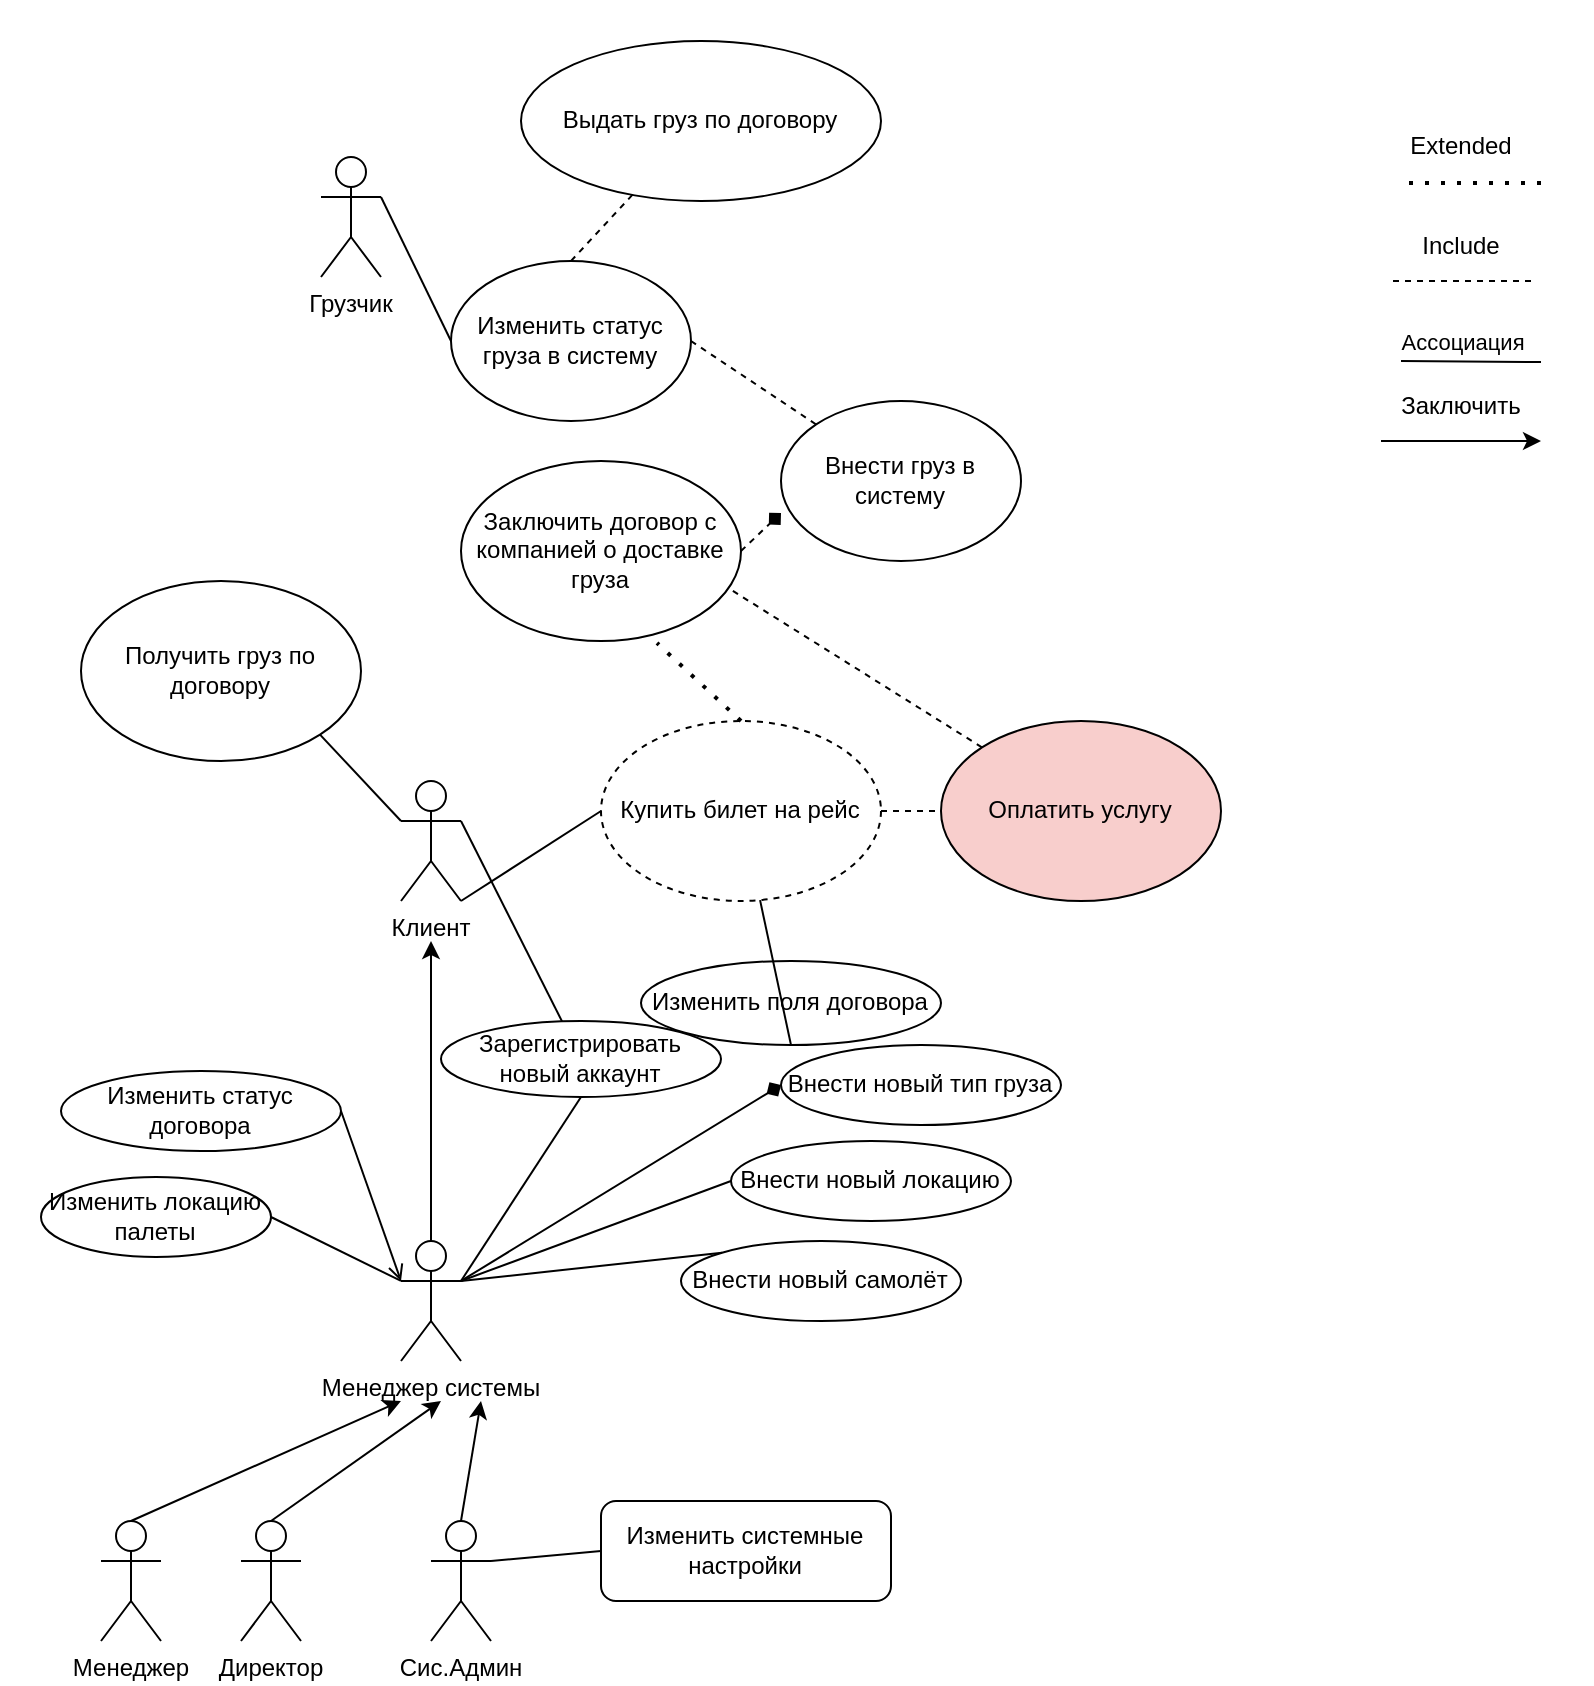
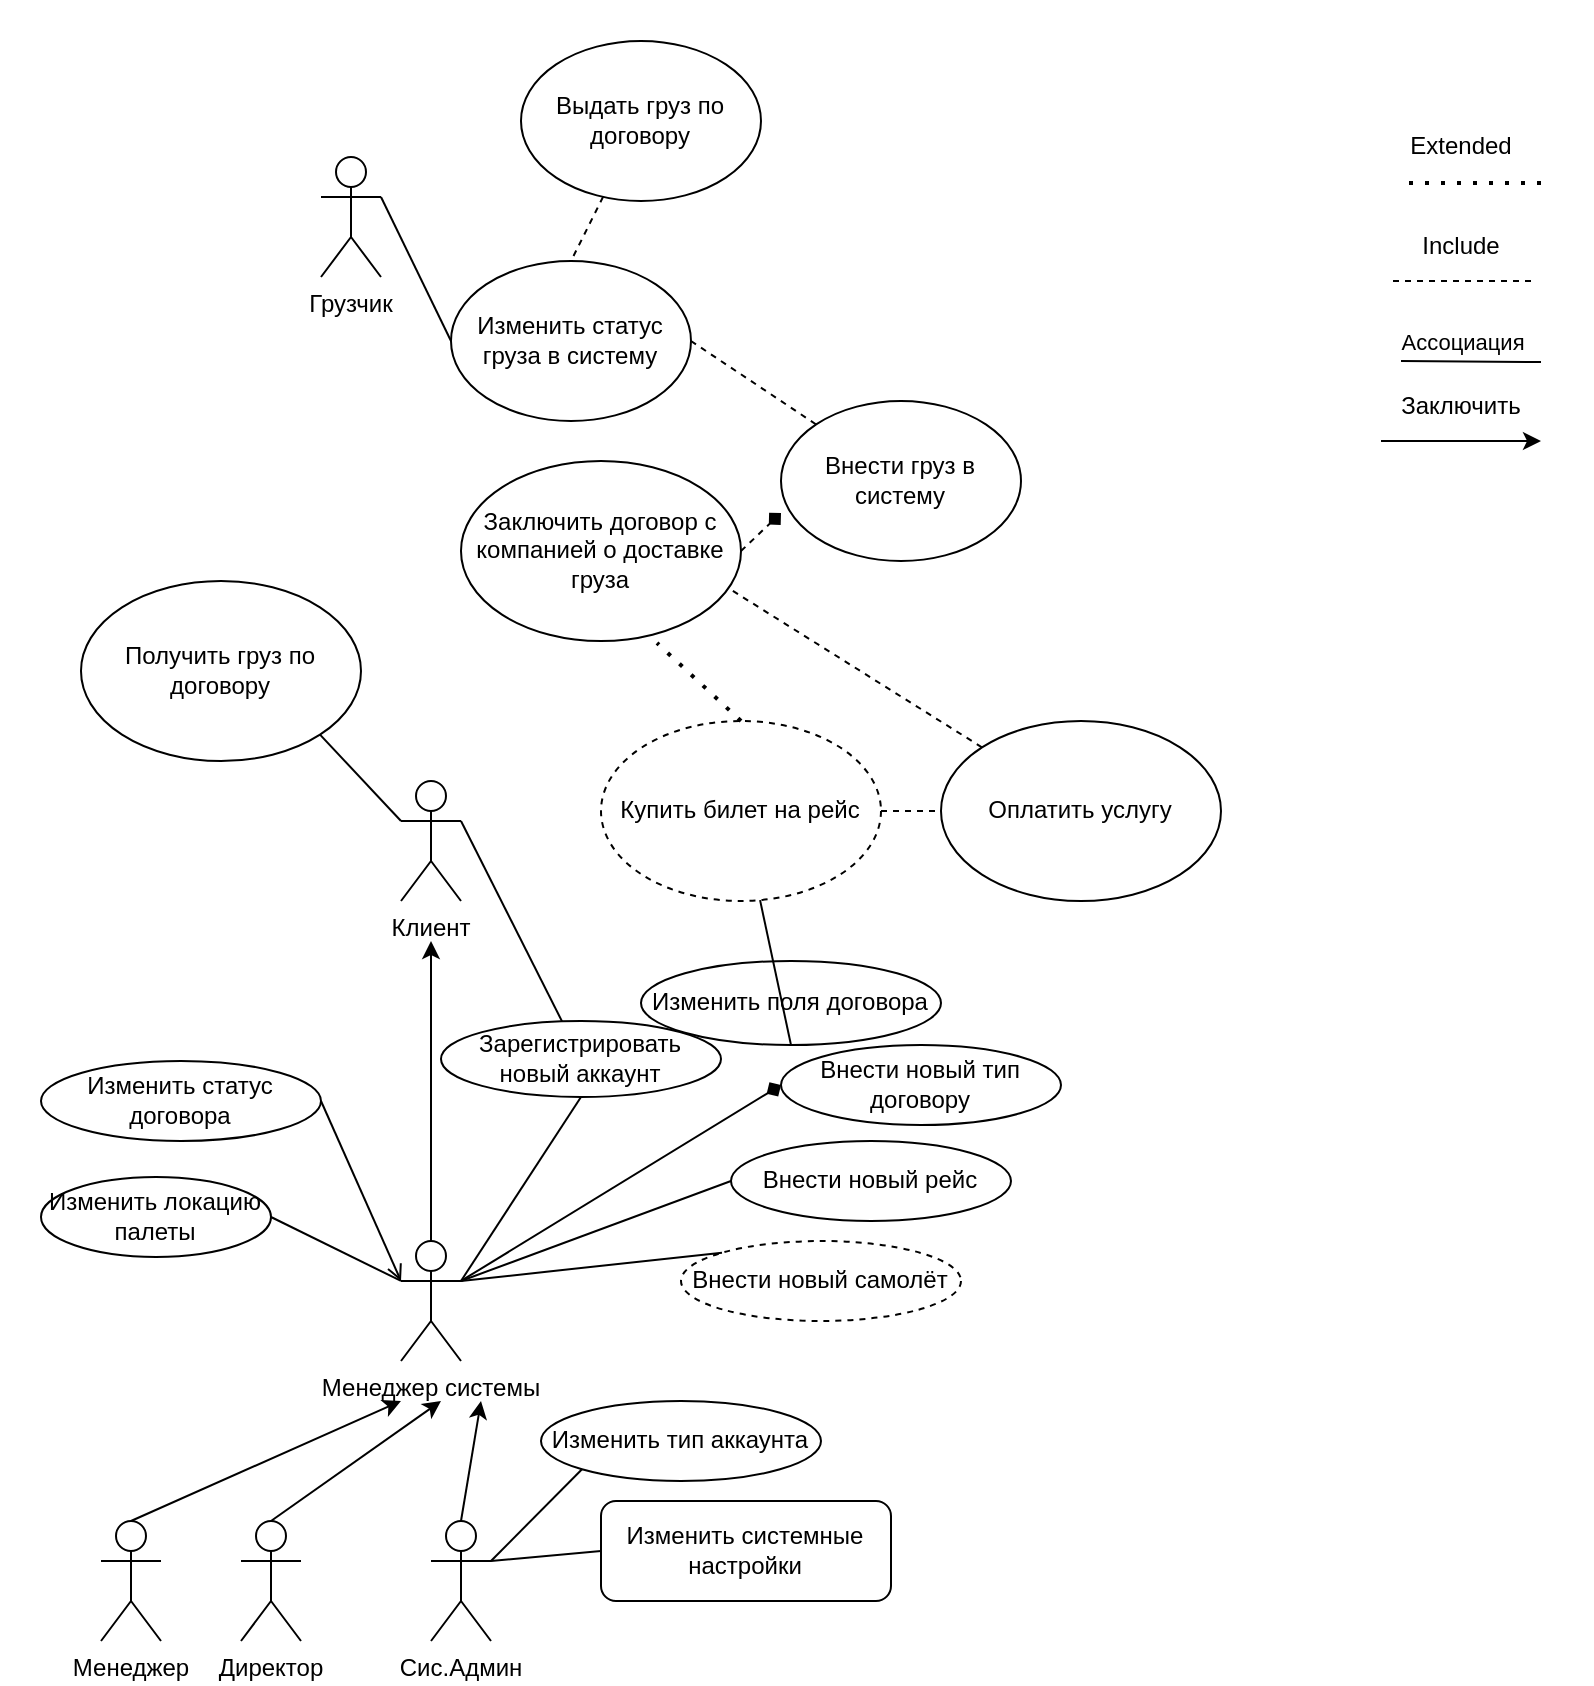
node "Выдать груз по договору": size 360x160 -> 240x160
node "Оплатить услугу": fillcolor #f8cecc -> #ffffff
edge "Купить билет на рейс" -- "Клиент": removed
node "Внести новый тип груза": label "Внести новый тип груза" -> "Внести новый тип договору"
node "Изменить статус договора": moved (201, 1111) -> (181, 1101)
node "Внести новый локацию": label "Внести новый локацию" -> "Внести новый рейс"
node "Внести новый самолёт": style solid -> dashed
node "Изменить тип аккаунта": added
edge "Изменить тип аккаунта" -- "Сис.Админ": added
